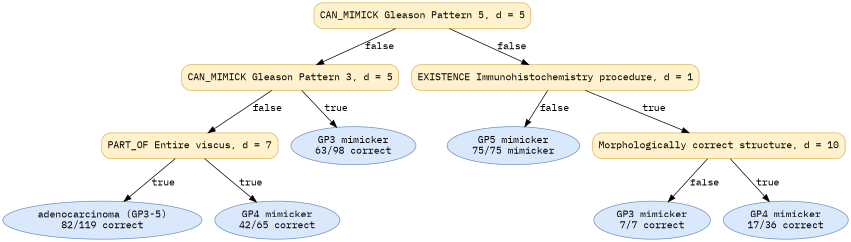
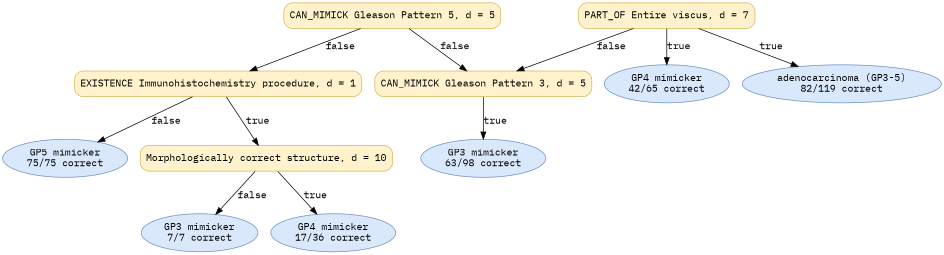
edge "CAN_MIMICK Gleason Pattern 3, d = 5" -> "PART_OF Entire viscus, d = 7": reversed
node "GP5 mimicker": text "75/75 mimicker" -> "75/75 correct"
